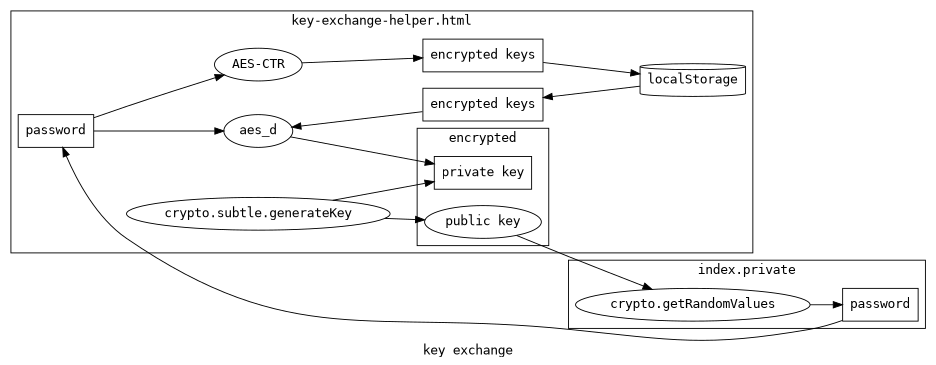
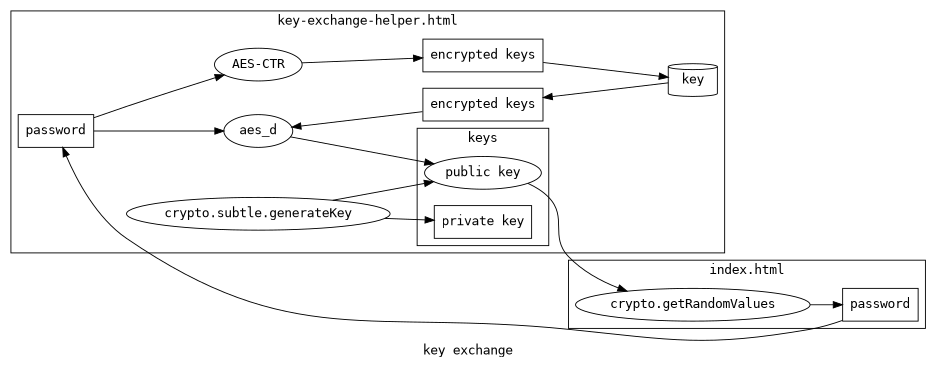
node "localStorage": label "localStorage" -> "key"
cluster "encrypted": label "encrypted" -> "keys"
edge "aes_d" -> "private key": now "aes_d" -> "public key"
cluster "index.private": label "index.private" -> "index.html"
